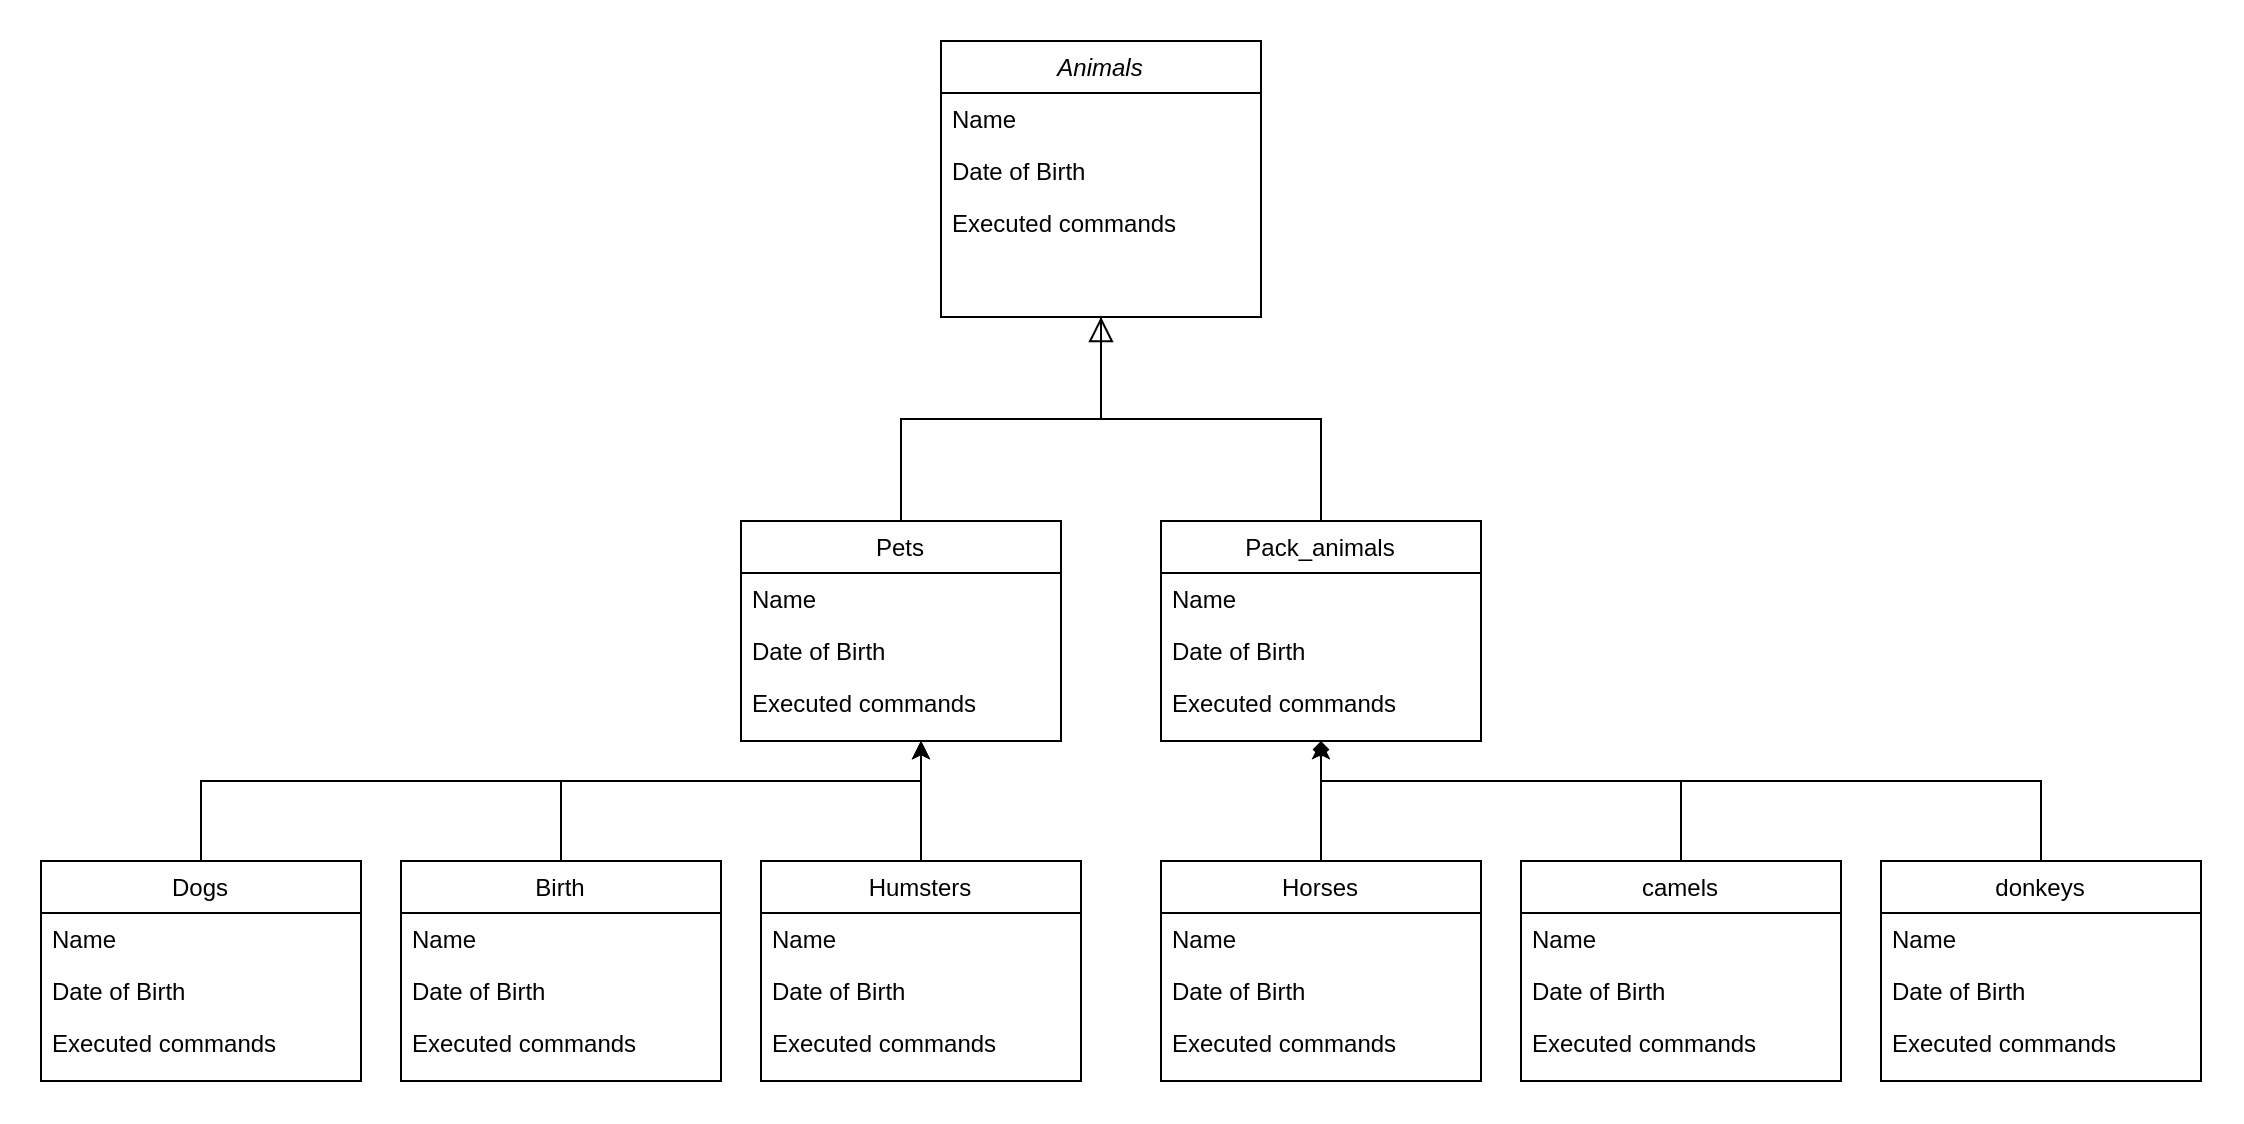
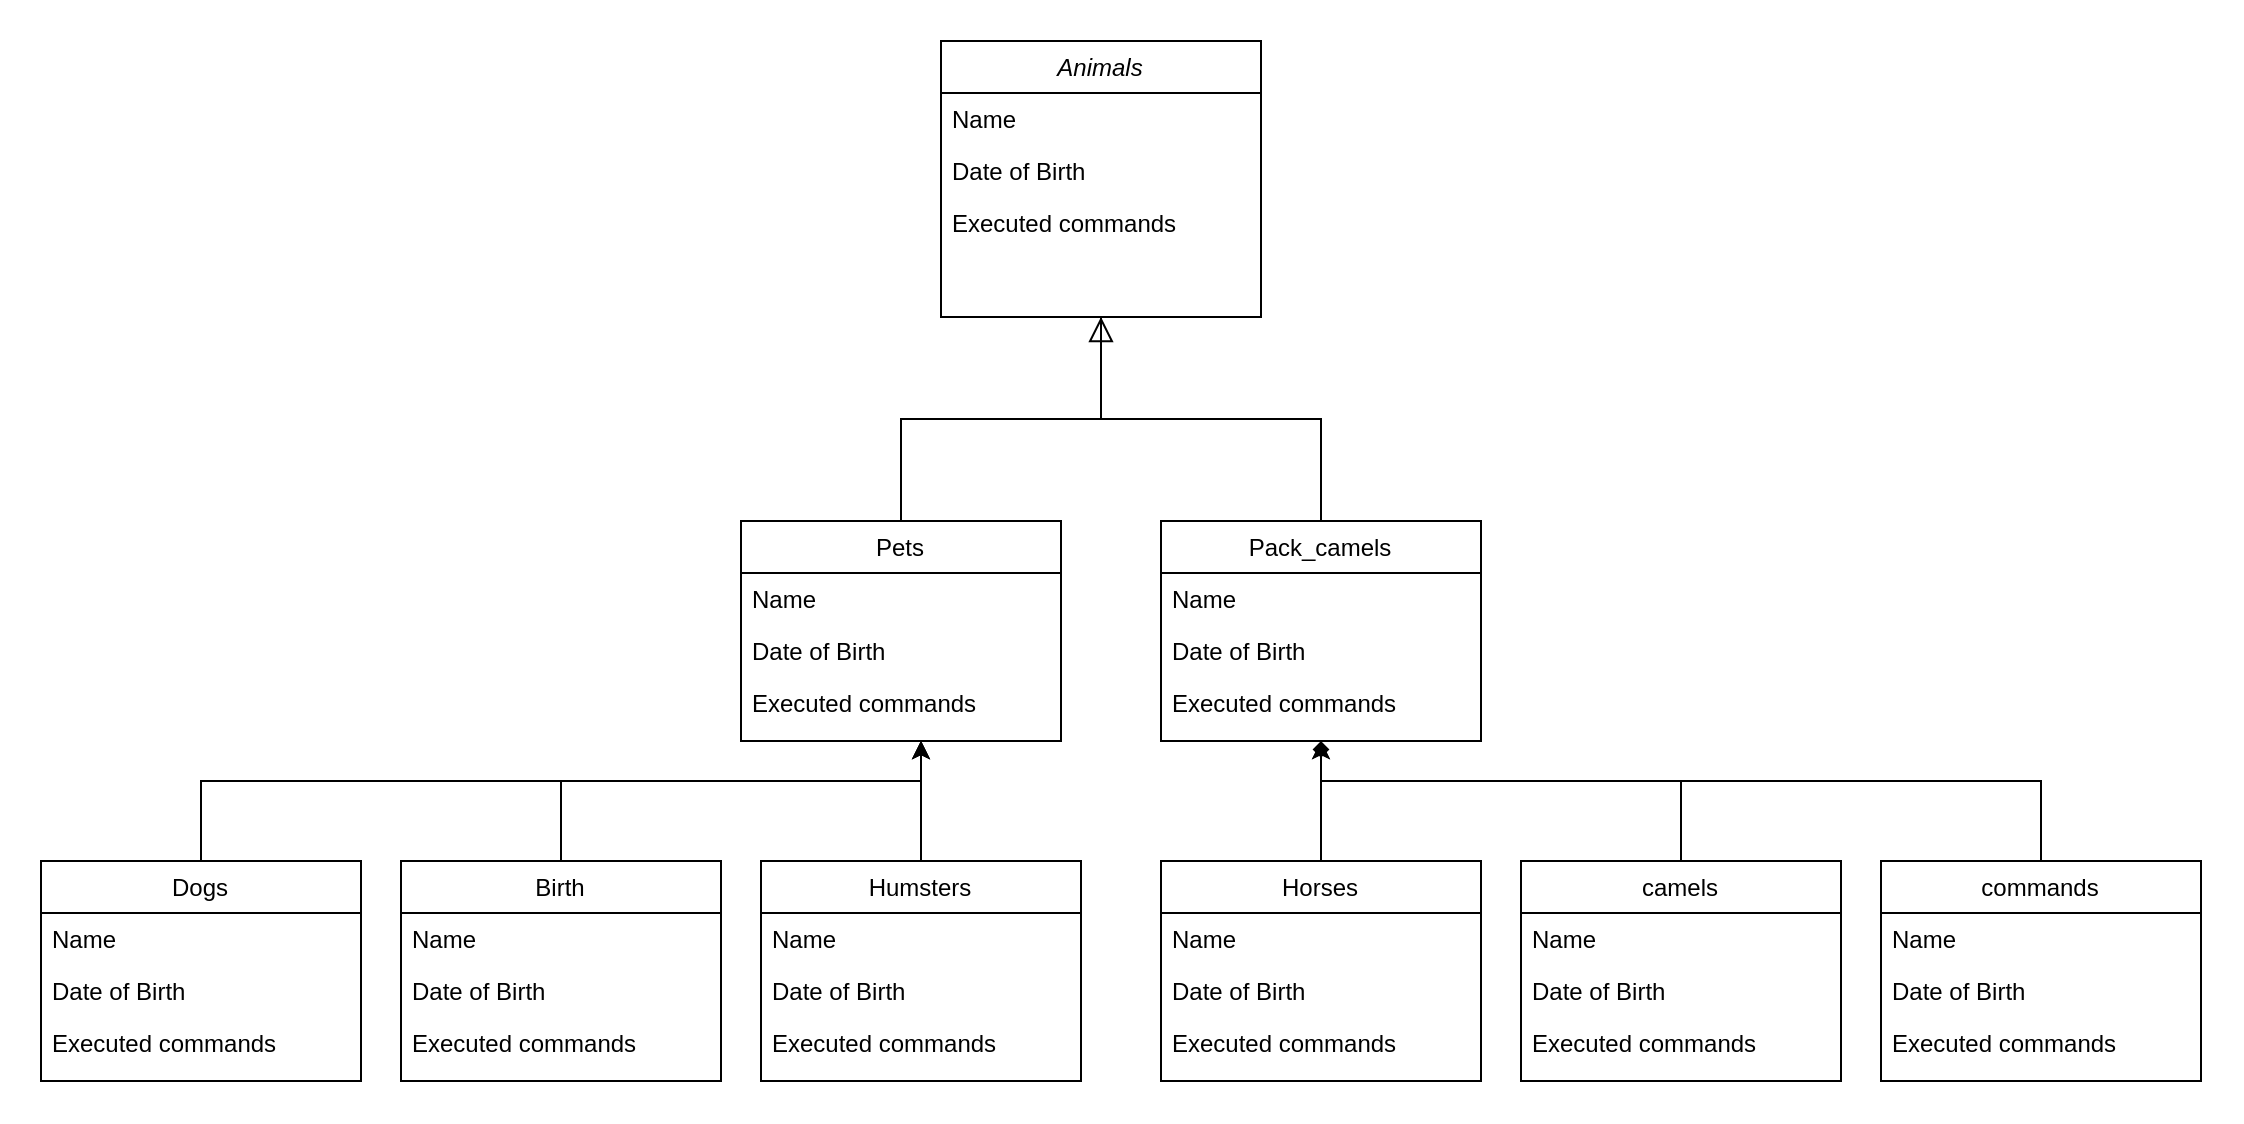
node "Pack_animals": label "Pack_animals" -> "Pack_camels"
node "donkeys": label "donkeys" -> "commands"
